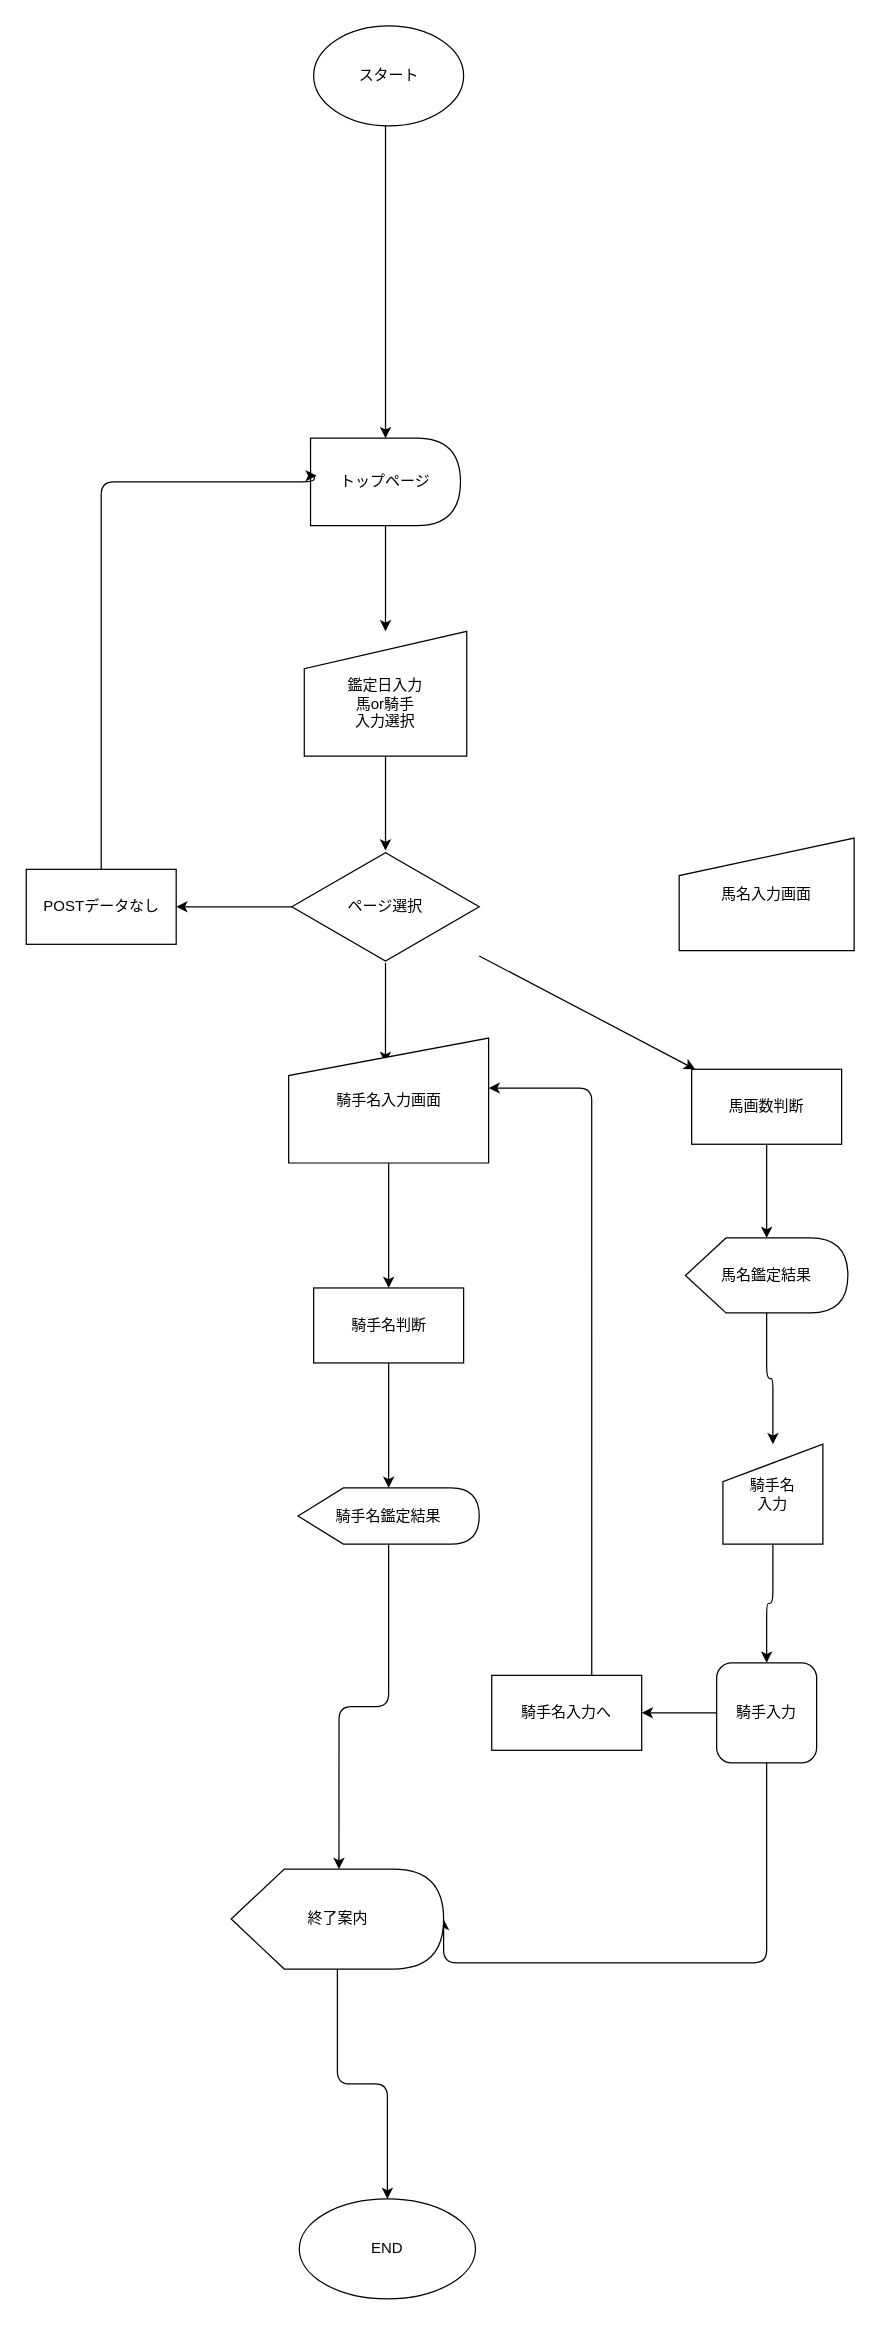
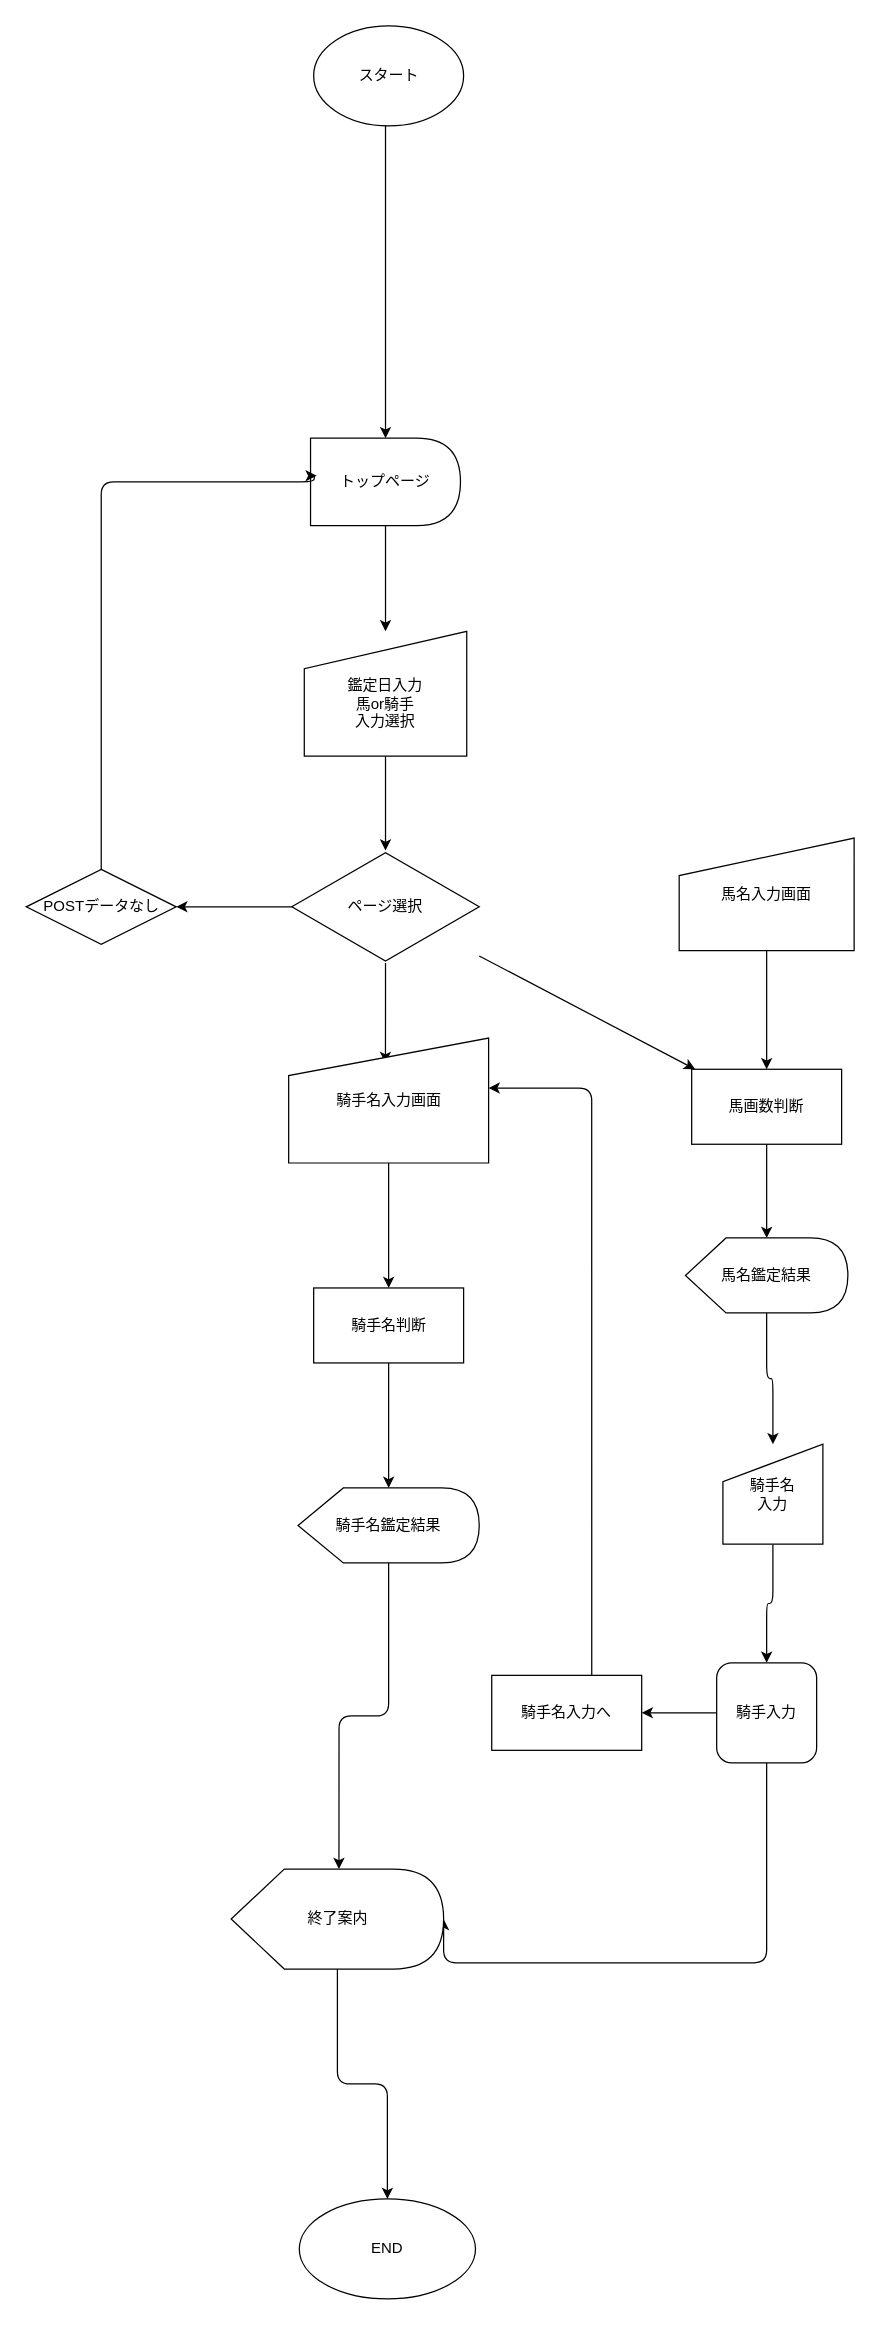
node "POSTデータなし": shape rectangle -> diamond
edge "馬名入力画面" -> "馬画数判断": added
node "騎手名鑑定結果": size 181x56 -> 181x75
